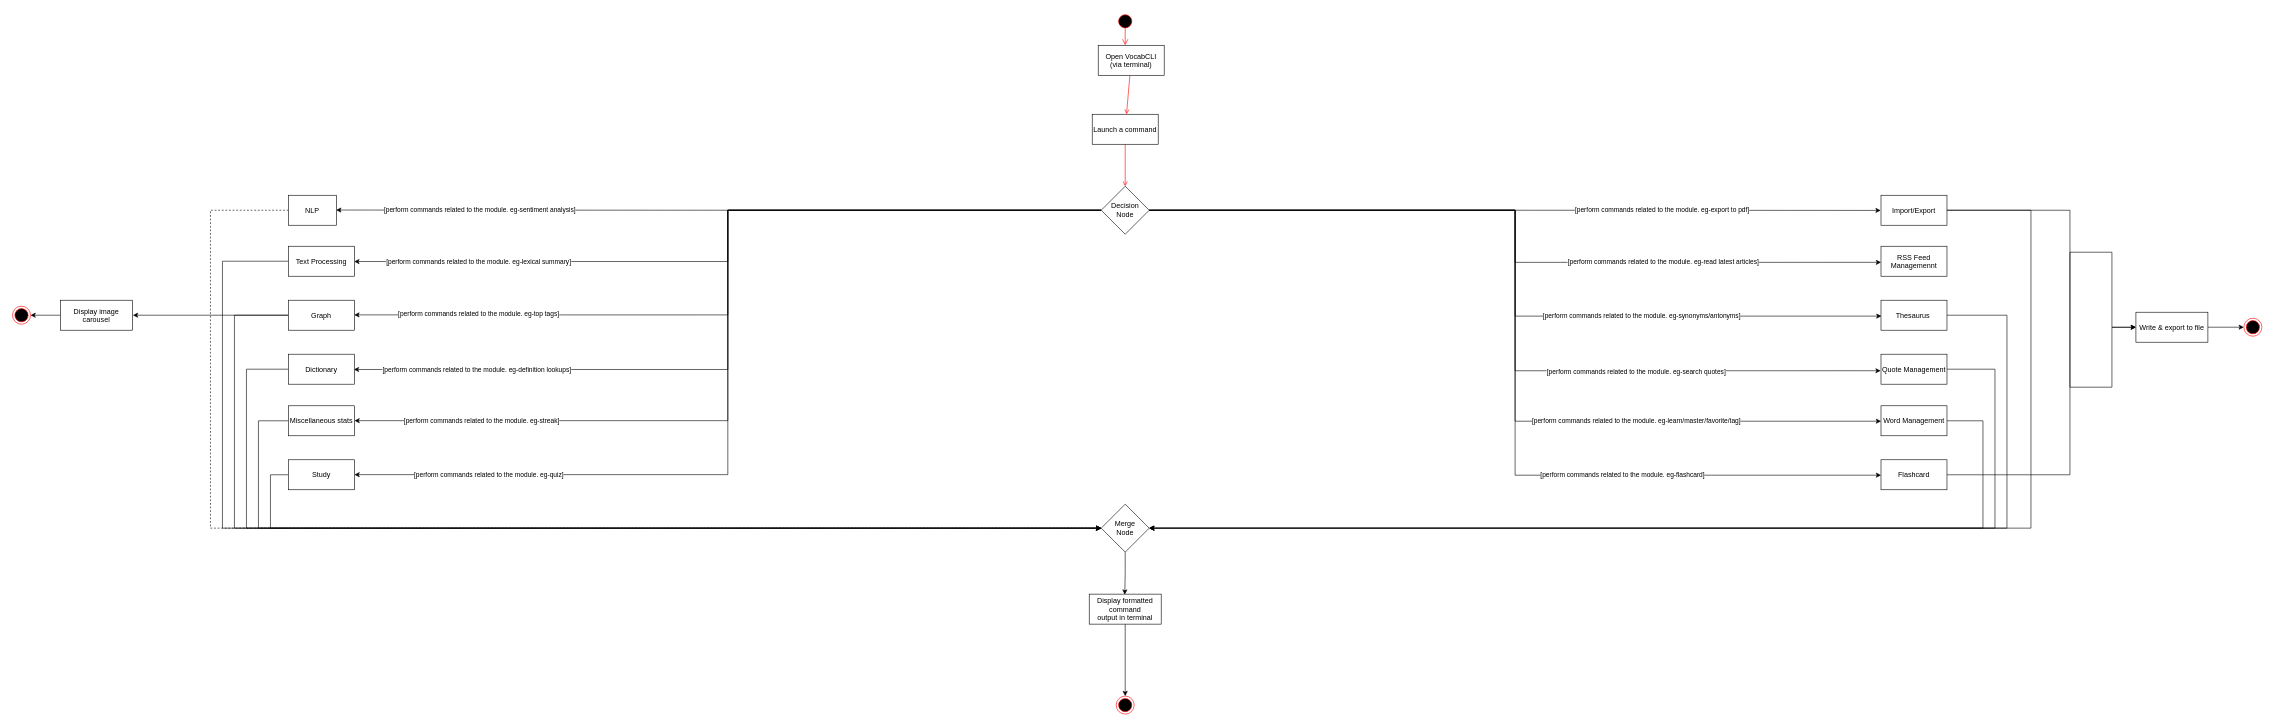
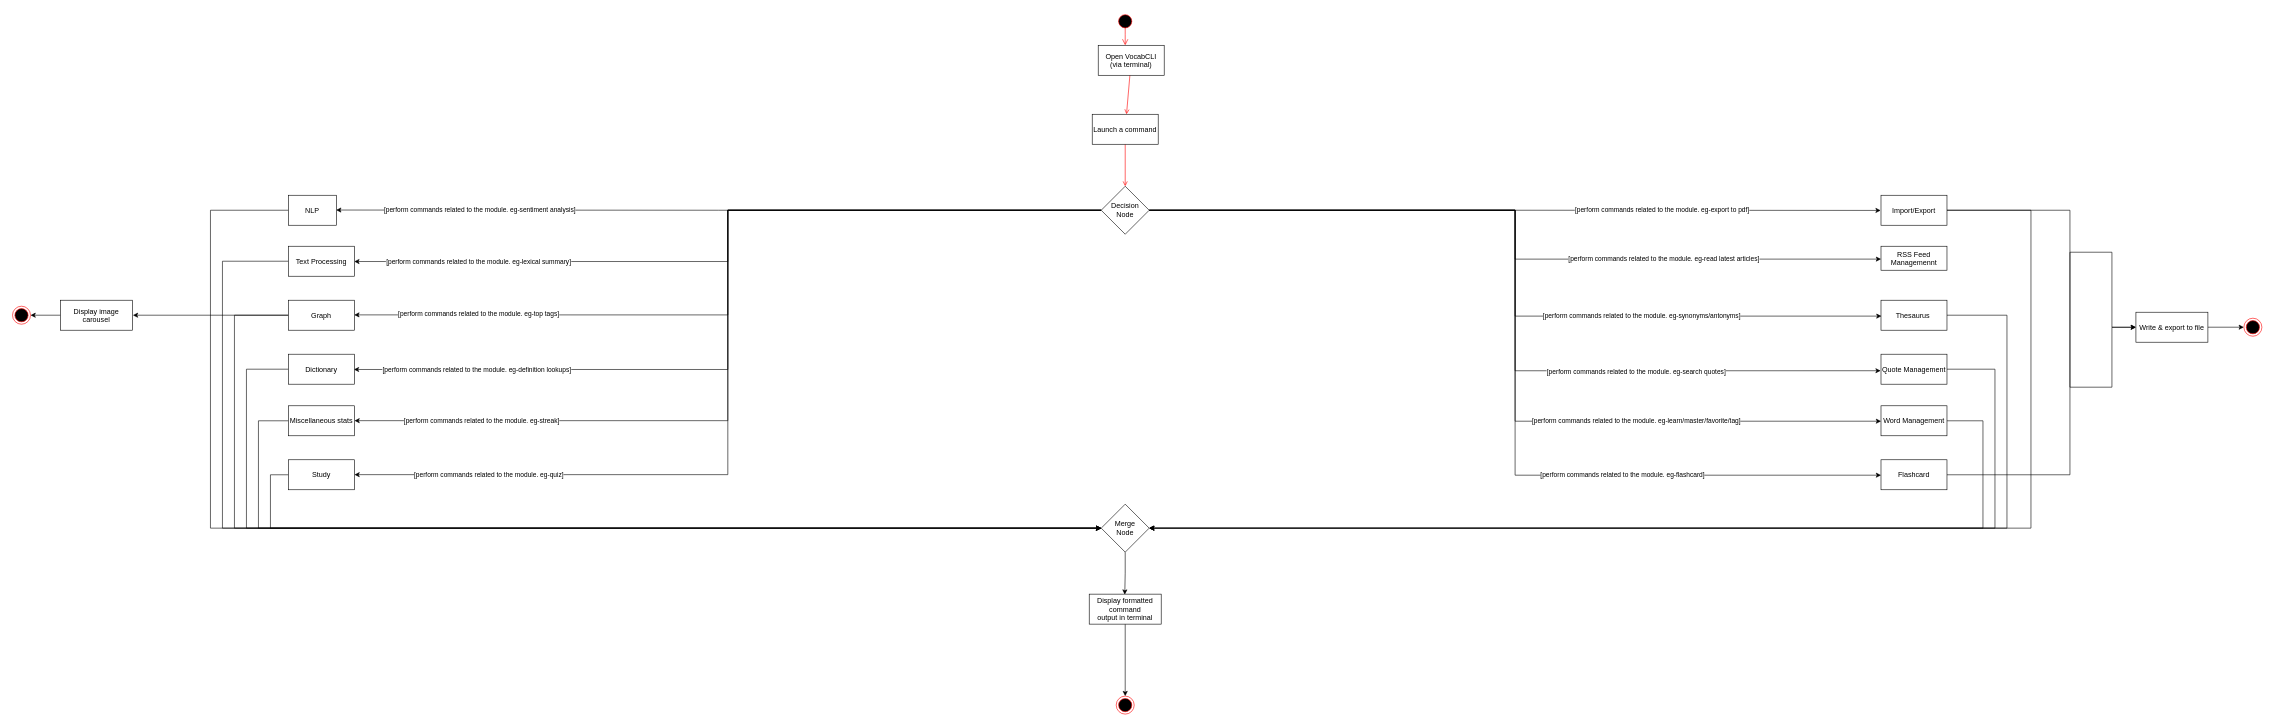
node "RSS Feed Managemennt": size 66x30 -> 66x24
edge "NLP" -> "Merge Node": style dashed -> solid
